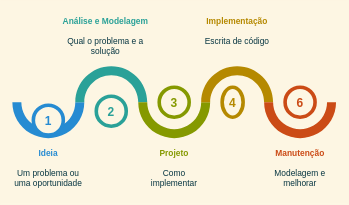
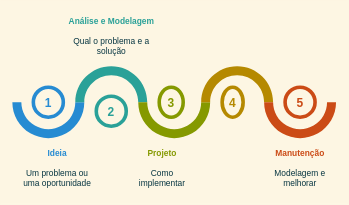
node "Análise e Modelagem Qual o problema e a solução": moved (105, 36) -> (111, 36)
node "Implementação Escrita de código": removed
node "3": size 30x30 -> 24x30
node "6": label "6" -> "5"
node "1": moved (48, 120) -> (48, 102)
node "Ideia Um problema ou uma oportunidade": moved (48, 168) -> (57, 168)
node "Projeto Como implementar": moved (174, 168) -> (162, 168)
